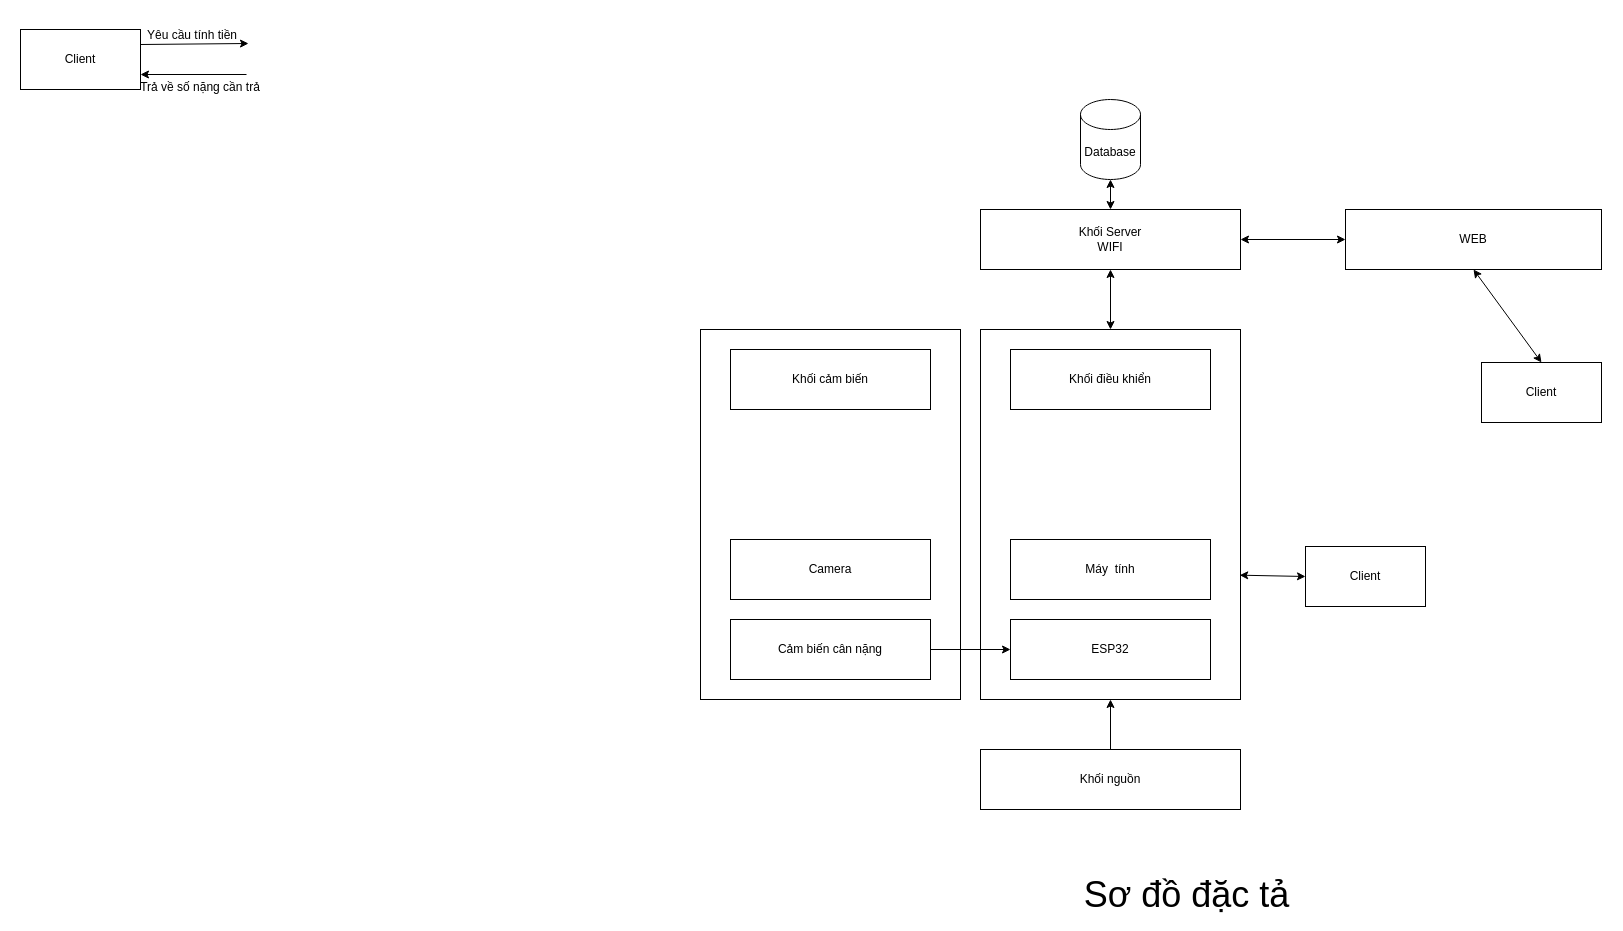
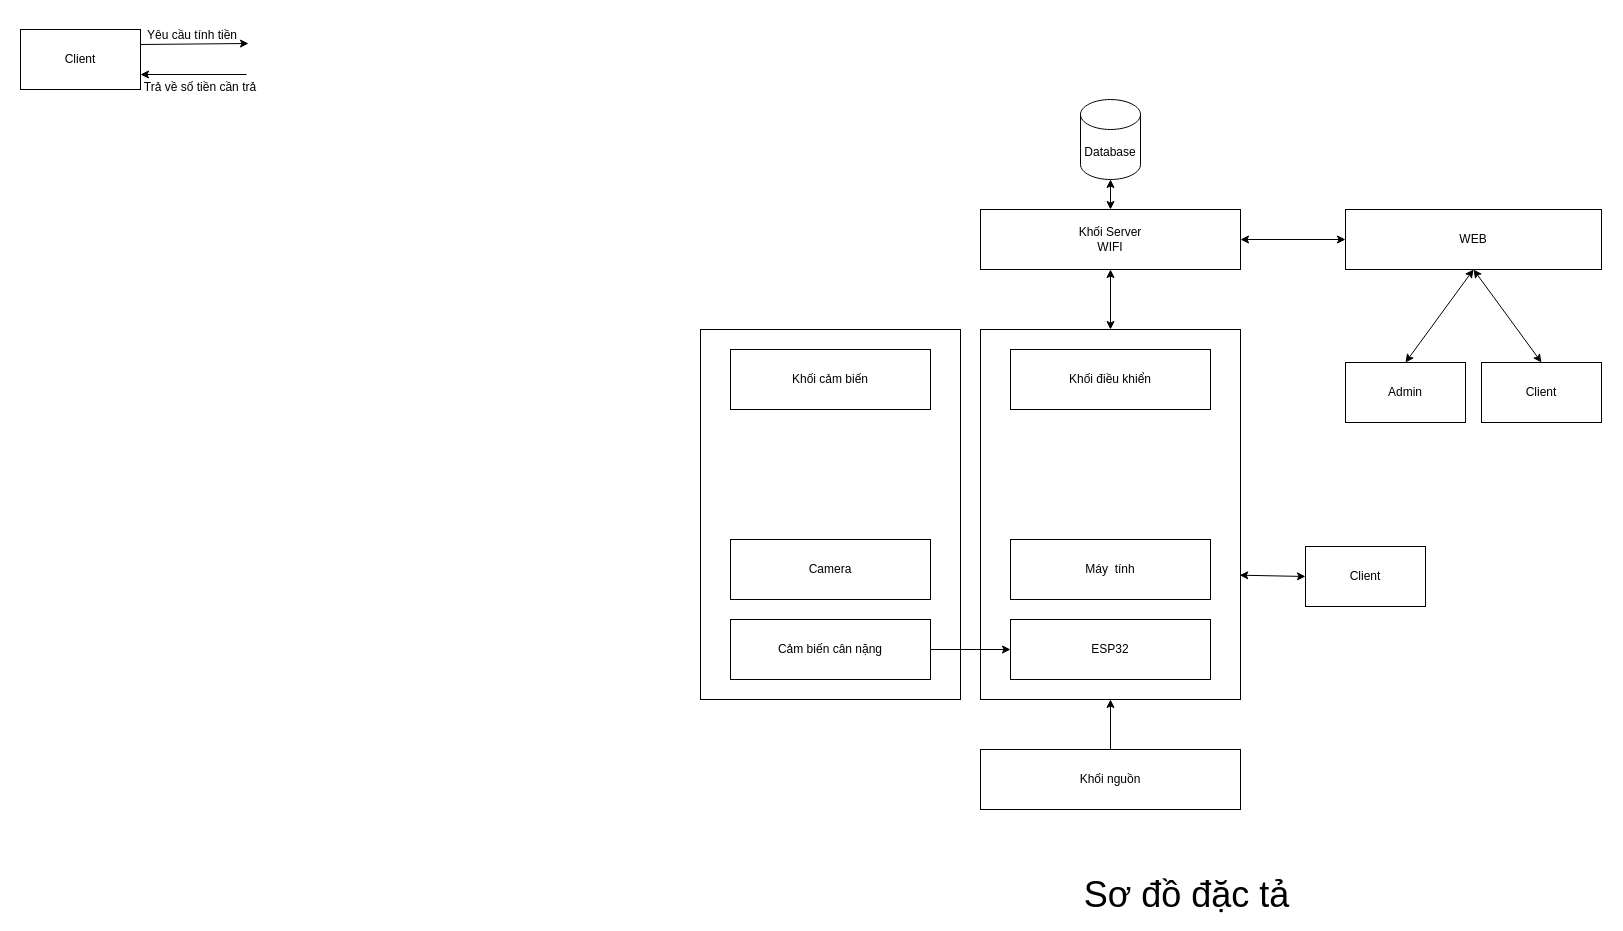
node "Trả về số nặng cần trả": label "Trả về số nặng cần trả" -> "Trả về số tiền cần trả"
edge "WEB" -- "Admin": added
node "Admin": added
